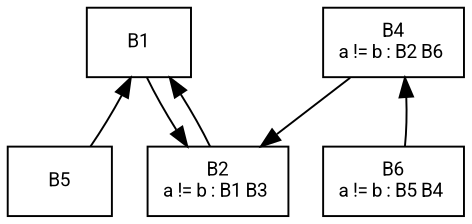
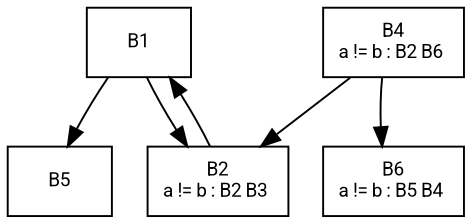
edge "B5" -> "B1": reversed
edge "B6 a != b : B5 B4" -> "B4 a != b : B2 B6": reversed
node "B2 a != b : B1 B3": label "B2 a != b : B1 B3" -> "B2 a != b : B2 B3"
